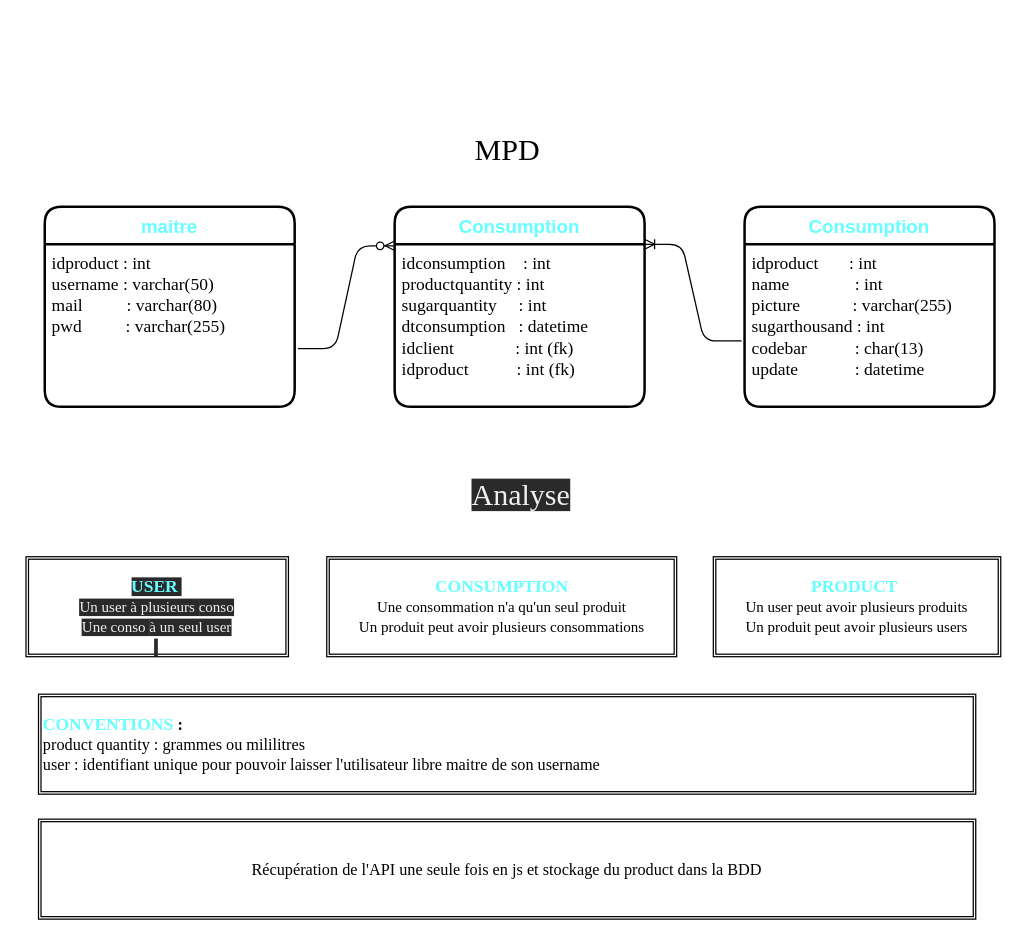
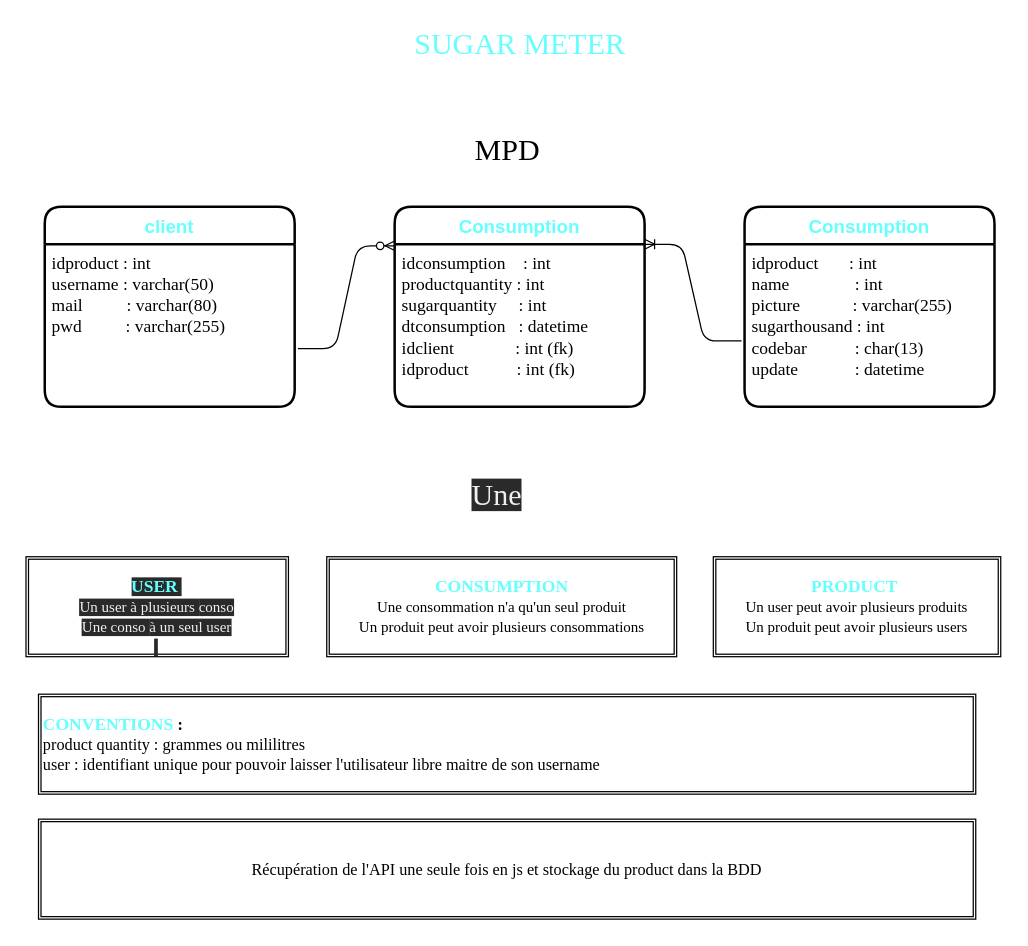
node "SUGAR METER": added
node "maitre": label "maitre" -> "client"
node "Analyse": label "Analyse" -> "Une"
